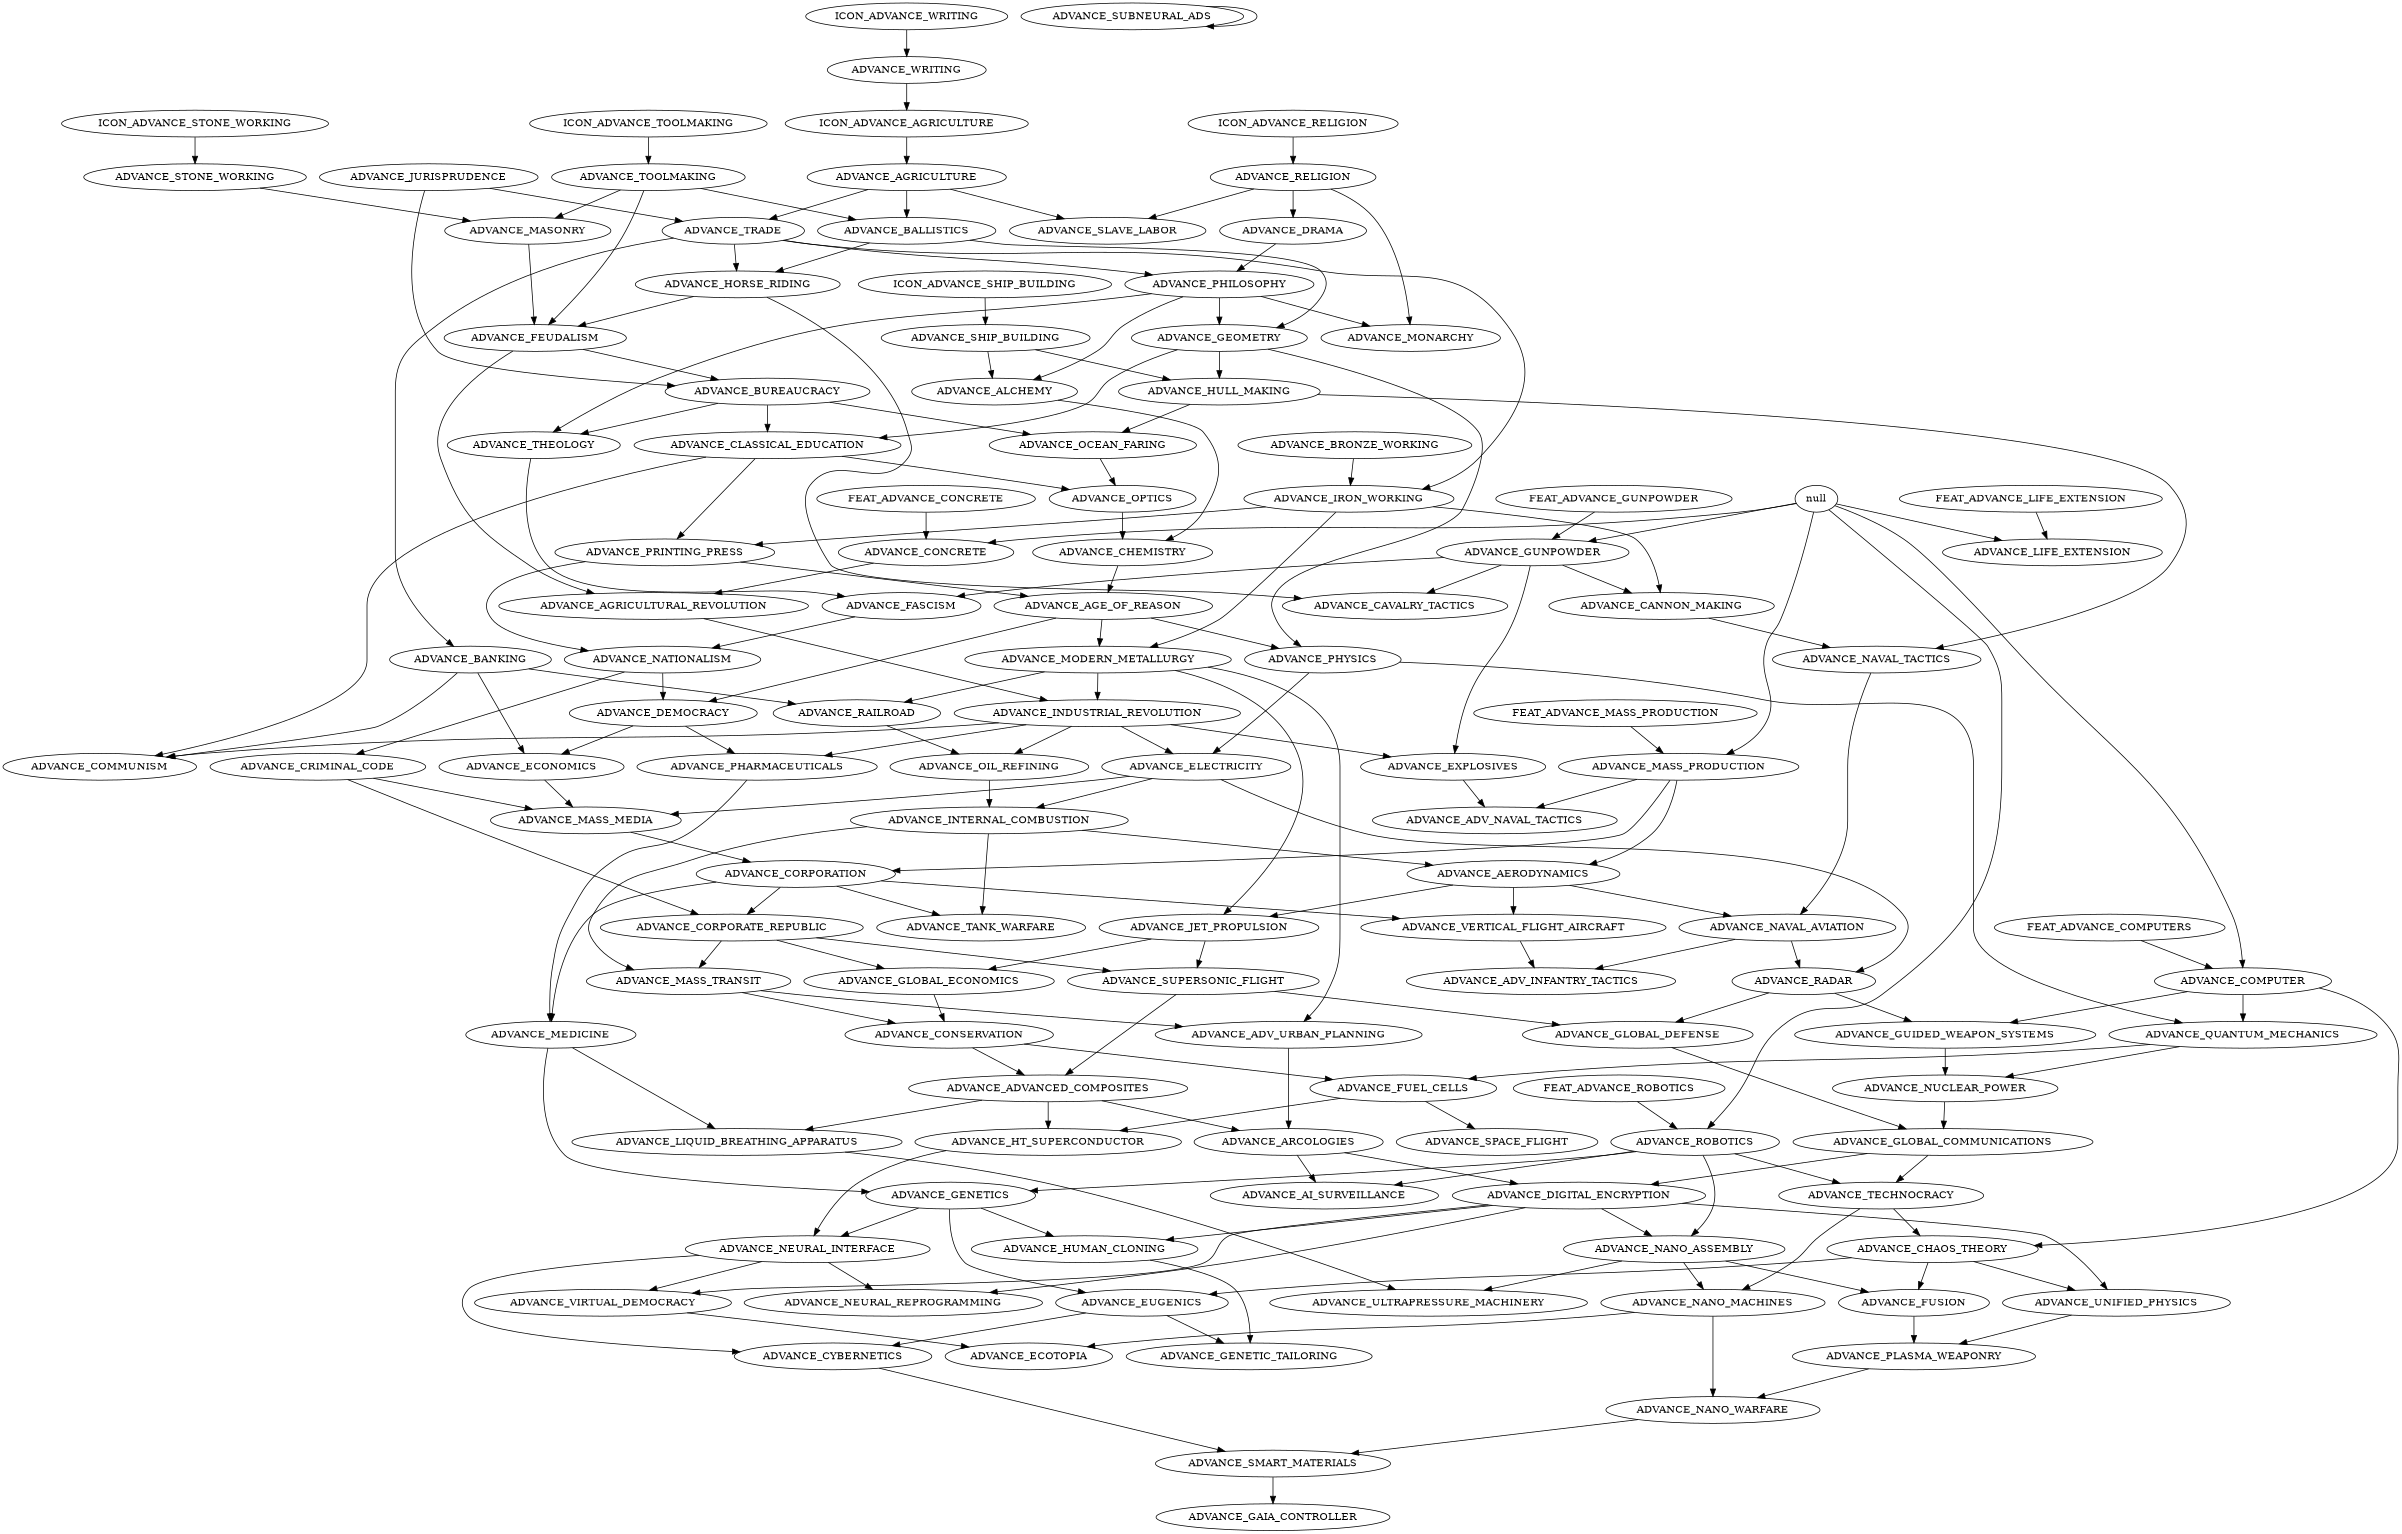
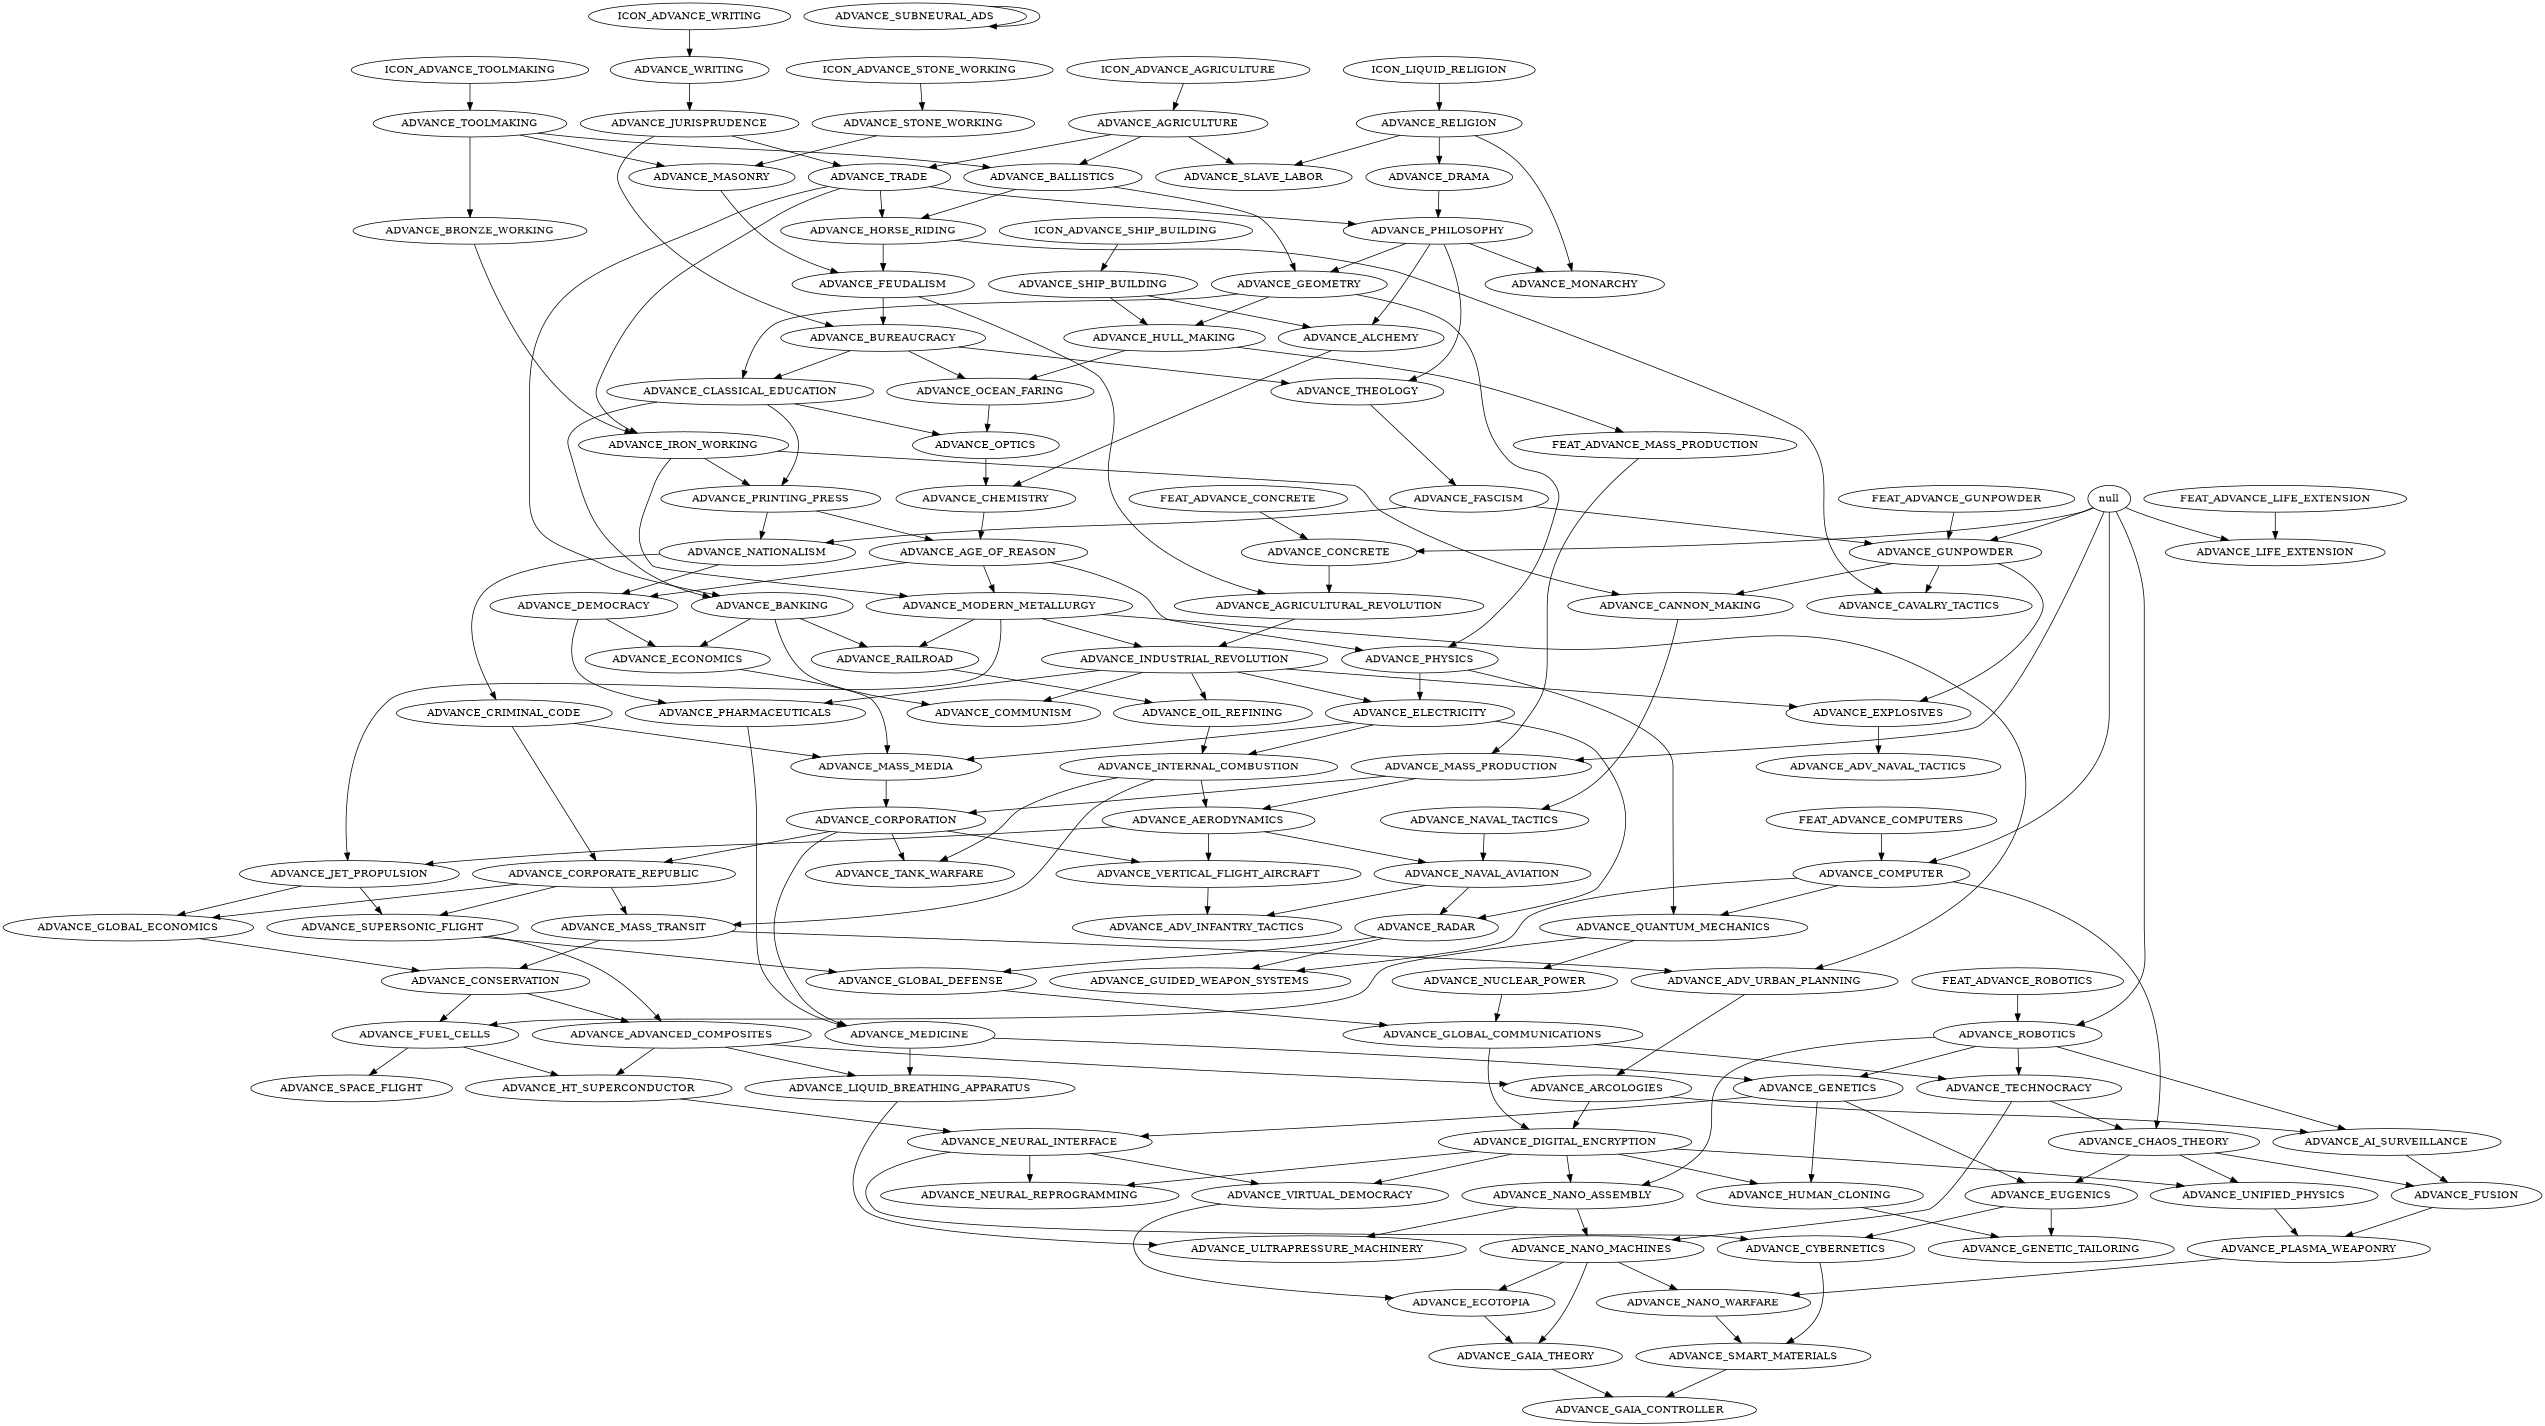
edge "ADVANCE_WRITING" -> "ICON_ADVANCE_AGRICULTURE": now "ADVANCE_WRITING" -> "ADVANCE_JURISPRUDENCE"
node "ICON_ADVANCE_RELIGION": label "ICON_ADVANCE_RELIGION" -> "ICON_LIQUID_RELIGION"
edge "ADVANCE_TOOLMAKING" -> "ADVANCE_FEUDALISM": now "ADVANCE_TOOLMAKING" -> "ADVANCE_BRONZE_WORKING"
edge "ADVANCE_HULL_MAKING" -> "ADVANCE_NAVAL_TACTICS": now "ADVANCE_HULL_MAKING" -> "FEAT_ADVANCE_MASS_PRODUCTION"
edge "ADVANCE_CLASSICAL_EDUCATION" -> "ADVANCE_COMMUNISM": now "ADVANCE_CLASSICAL_EDUCATION" -> "ADVANCE_BANKING"
edge "ADVANCE_GUNPOWDER" -> "ADVANCE_FASCISM": reversed
edge "ADVANCE_MASS_PRODUCTION" -> "ADVANCE_ADV_NAVAL_TACTICS": removed
edge "ADVANCE_GUIDED_WEAPON_SYSTEMS" -> "ADVANCE_NUCLEAR_POWER": removed
edge "ADVANCE_NANO_ASSEMBLY" -> "ADVANCE_FUSION": now "ADVANCE_AI_SURVEILLANCE" -> "ADVANCE_FUSION"
node "ADVANCE_GAIA_THEORY": added
